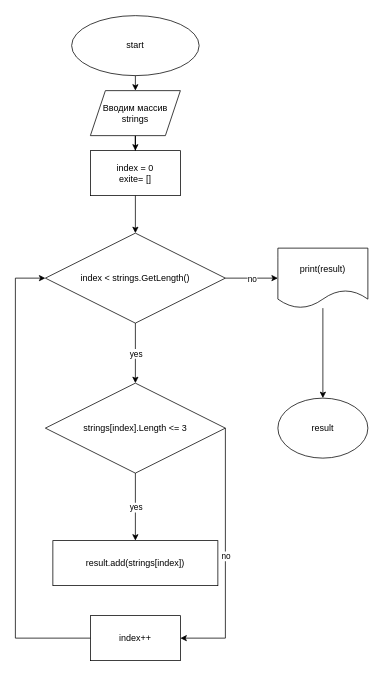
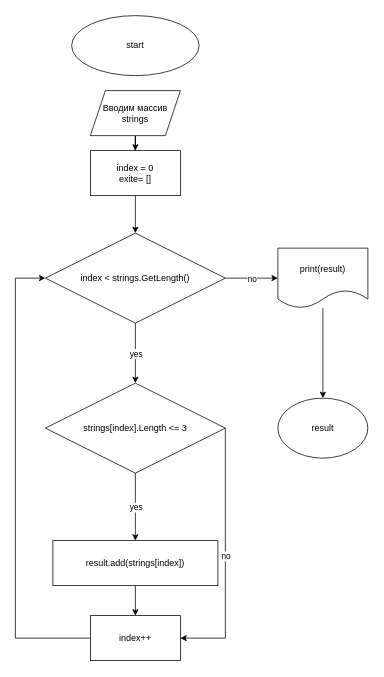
edge "start" -> "Вводим массив strings": removed
edge "result.add(strings[index])" -> "index++": added
